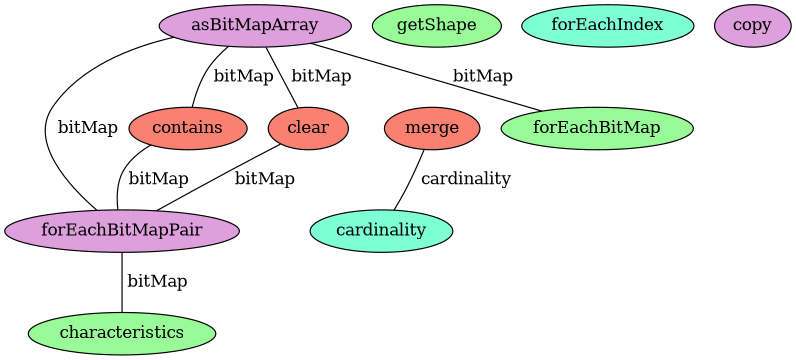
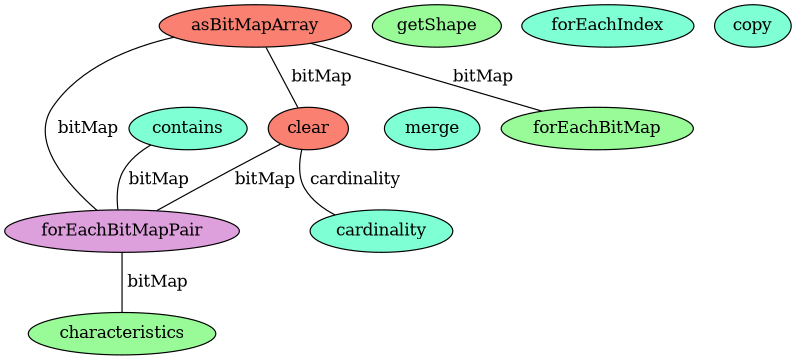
node "asBitMapArray": fillcolor plum -> salmon
node "copy": fillcolor plum -> aquamarine
edge "asBitMapArray" -- "contains": removed, label "bitMap"
node "contains": fillcolor salmon -> aquamarine
node "merge": fillcolor salmon -> aquamarine
edge "merge" -- "cardinality": now "clear" -- "cardinality"
